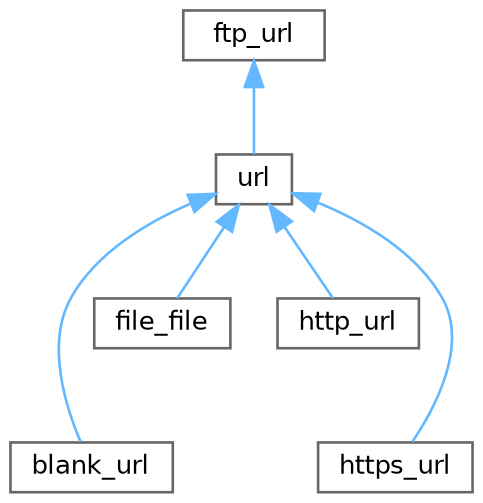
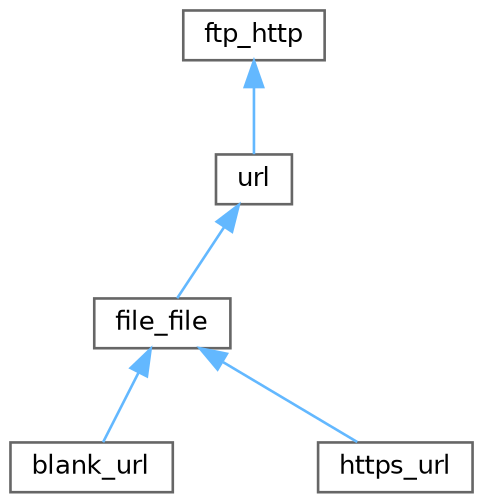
node "ftp_url": label "ftp_url" -> "ftp_http"
edge "blank_url" -> "url": now "blank_url" -> "file_file"
edge "https_url" -> "url": now "https_url" -> "file_file"
node "http_url": removed
